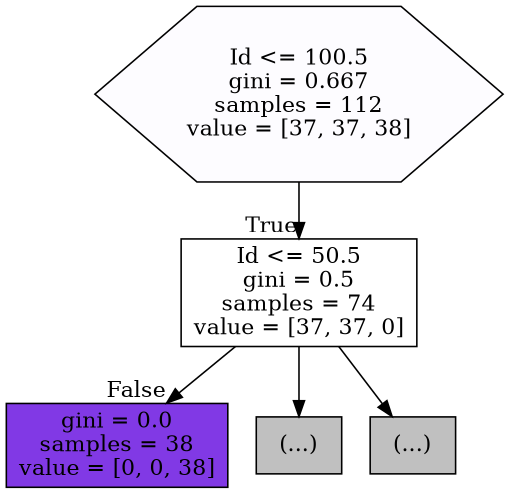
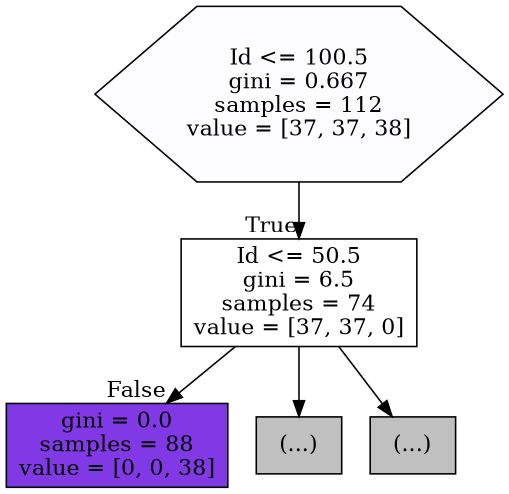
node "Id <= 50.5 gini = 0.5 samples = 74 value = [37, 37, 0]": label "Id <= 50.5 gini = 0.5 samples = 74 value = [37, 37, 0]" -> "Id <= 50.5 gini = 6.5 samples = 74 value = [37, 37, 0]"
node "gini = 0.0 samples = 38 value = [0, 0, 38]": label "gini = 0.0 samples = 38 value = [0, 0, 38]" -> "gini = 0.0 samples = 88 value = [0, 0, 38]"
